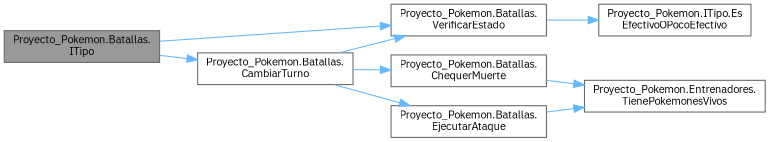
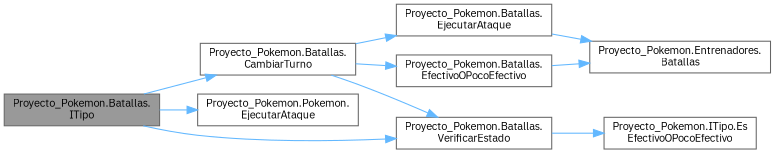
node "Proyecto_Pokemon.Batallas. ChequerMuerte": label "Proyecto_Pokemon.Batallas. ChequerMuerte" -> "Proyecto_Pokemon.Batallas. EfectivoOPocoEfectivo"
node "Proyecto_Pokemon.Entrenadores. TienePokemonesVivos": label "Proyecto_Pokemon.Entrenadores. TienePokemonesVivos" -> "Proyecto_Pokemon.Entrenadores. Batallas"
node "Proyecto_Pokemon.Pokemon. EjecutarAtaque": added
